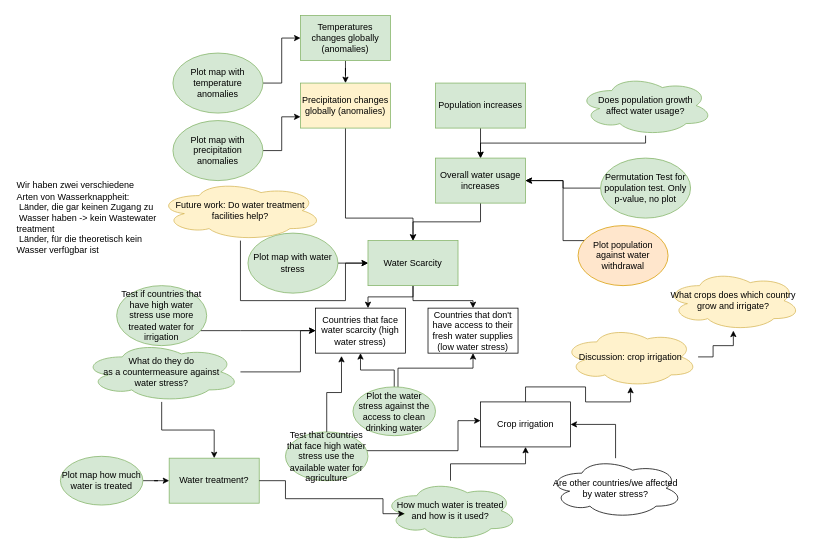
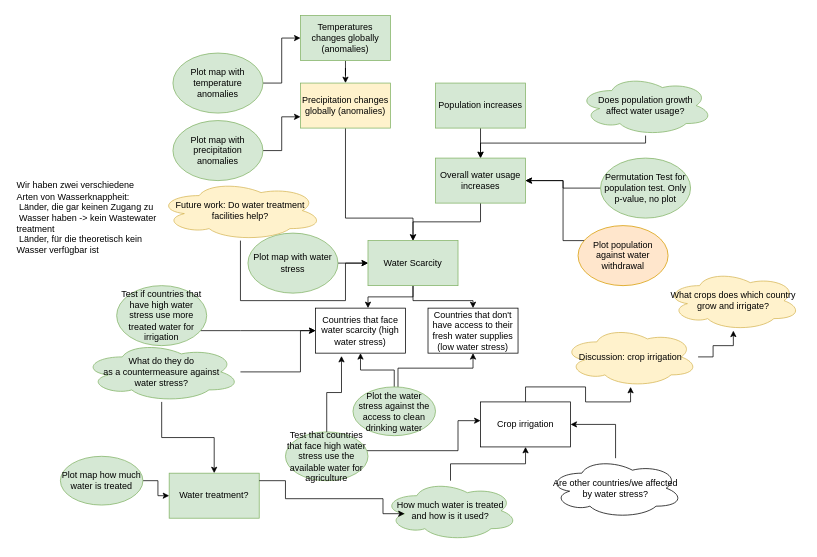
node "Water treatment?": moved (214, 480) -> (214, 495)
